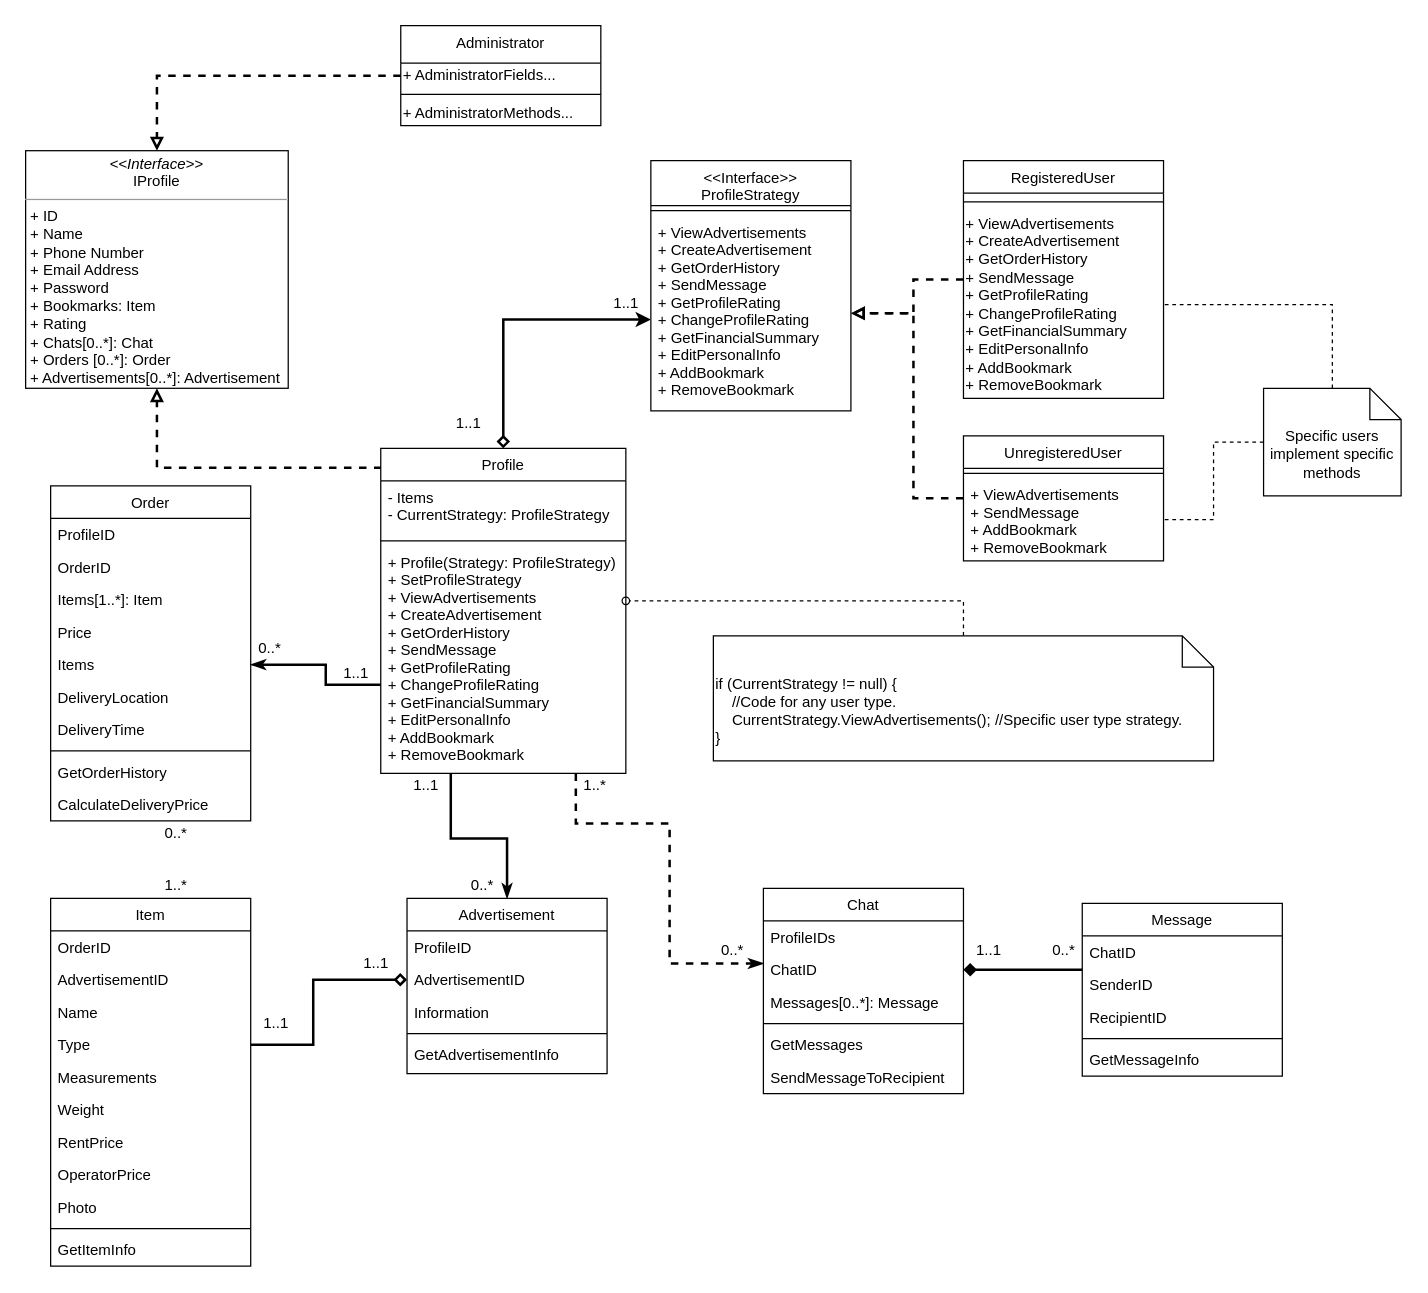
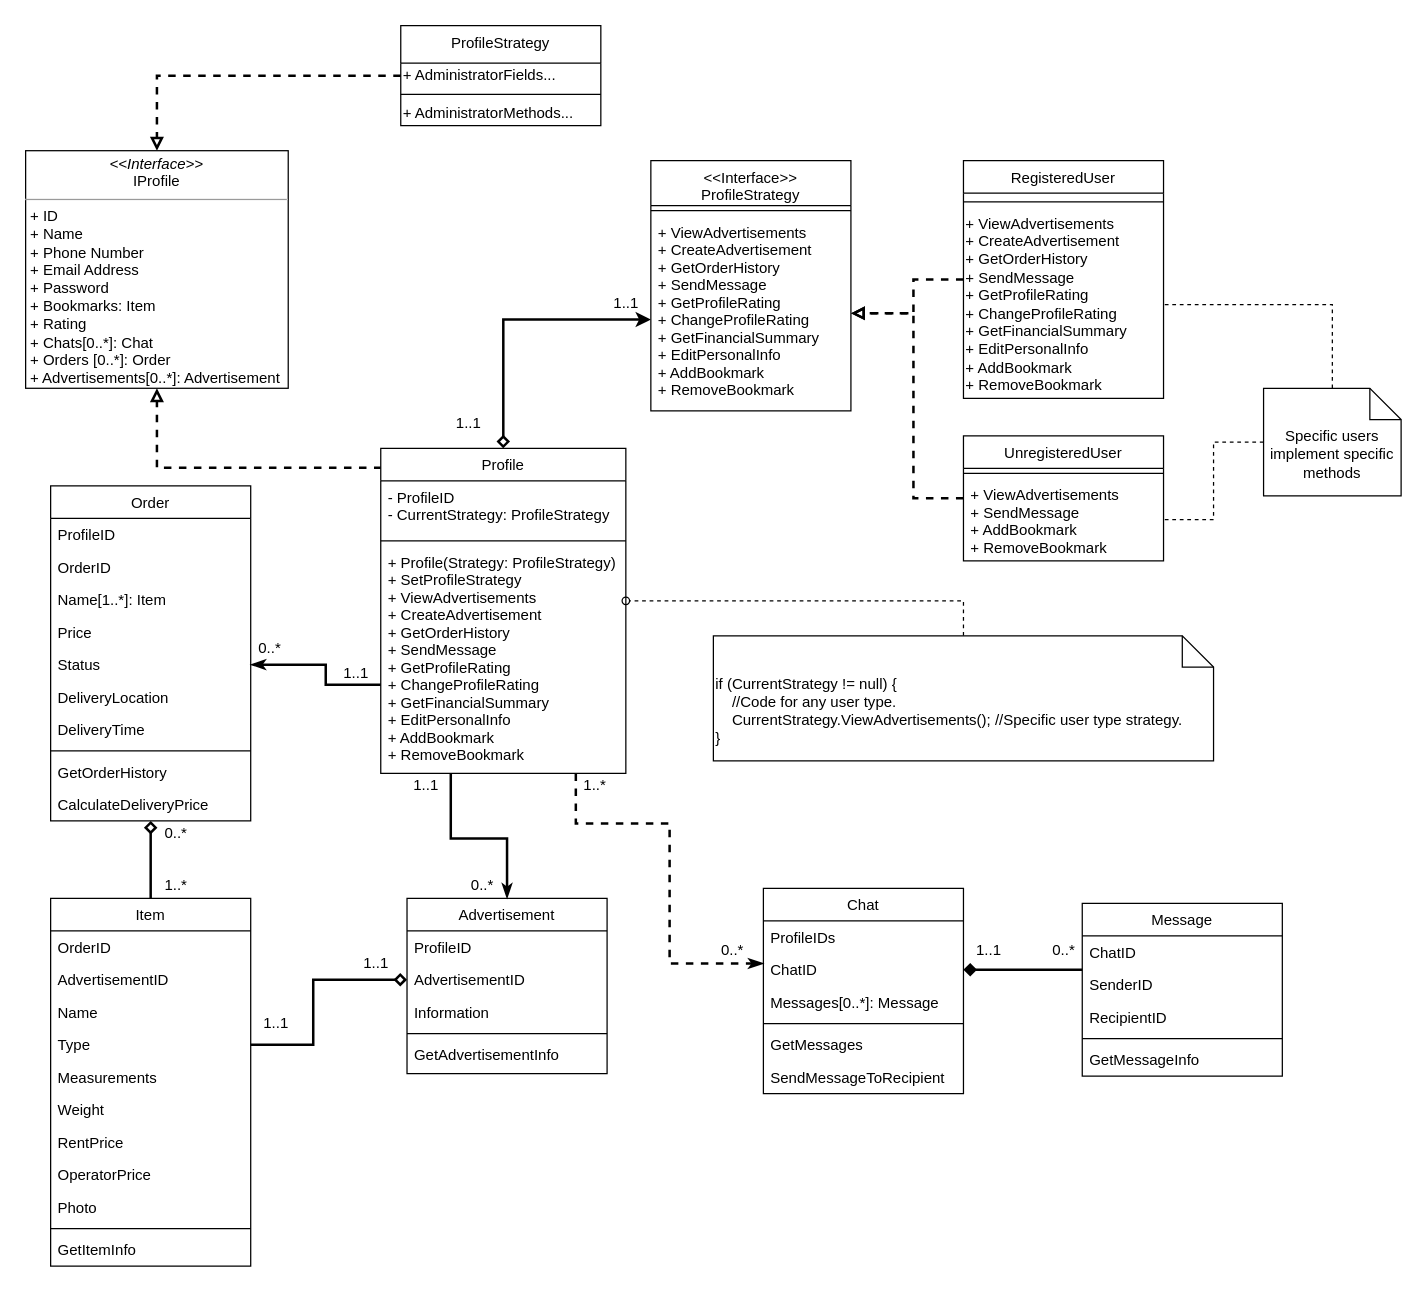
node "Administrator": label "Administrator" -> "ProfileStrategy"
node "- Items - CurrentStrategy: ProfileStrategy": label "- Items - CurrentStrategy: ProfileStrategy" -> "- ProfileID - CurrentStrategy: ProfileStrategy"
node "Items[1..*]: Item": label "Items[1..*]: Item" -> "Name[1..*]: Item"
node "Items": label "Items" -> "Status"
edge "Item" -> "Order": added
